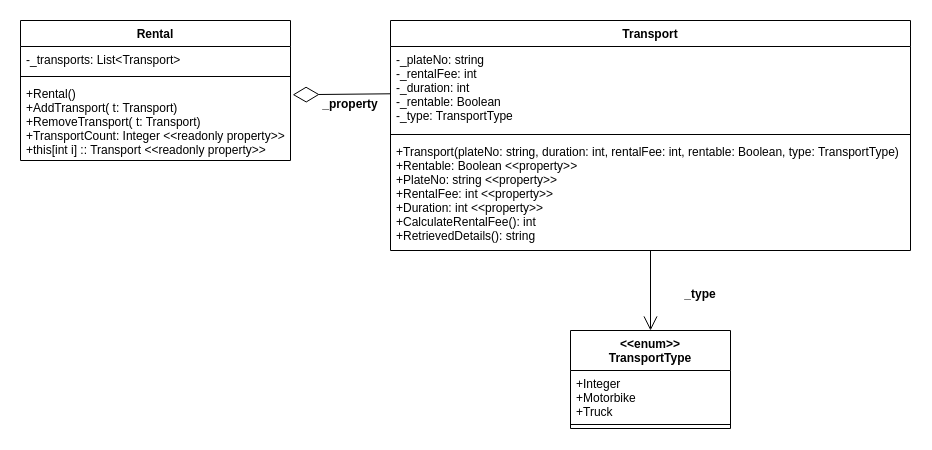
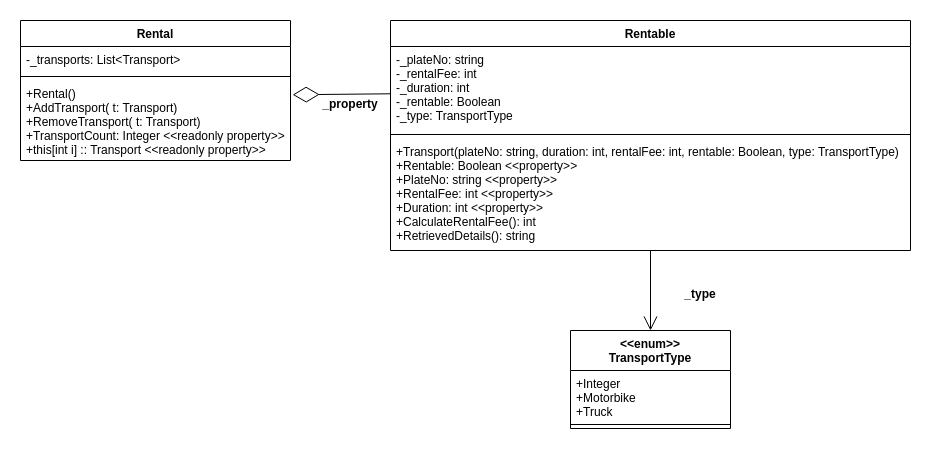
node "Transport": label "Transport" -> "Rentable"
